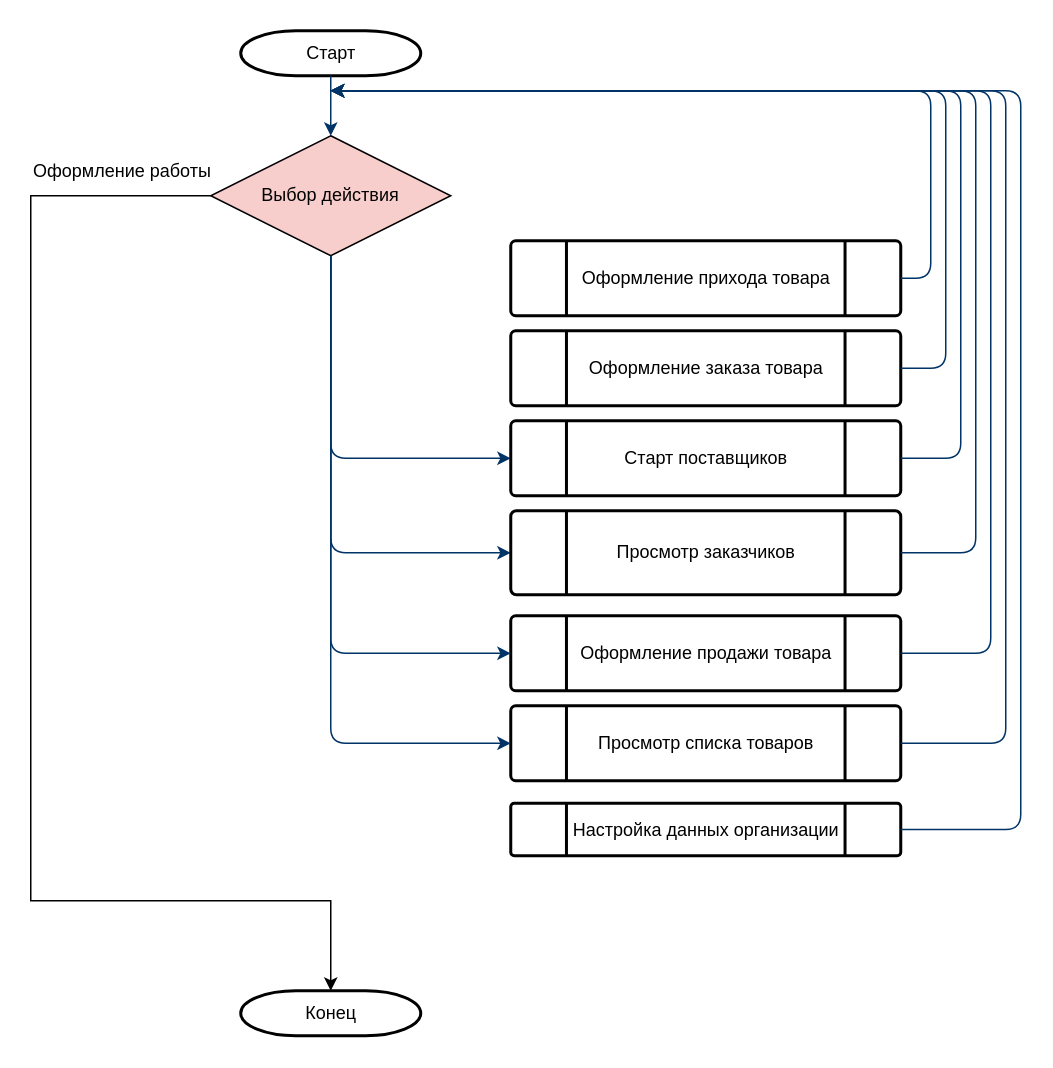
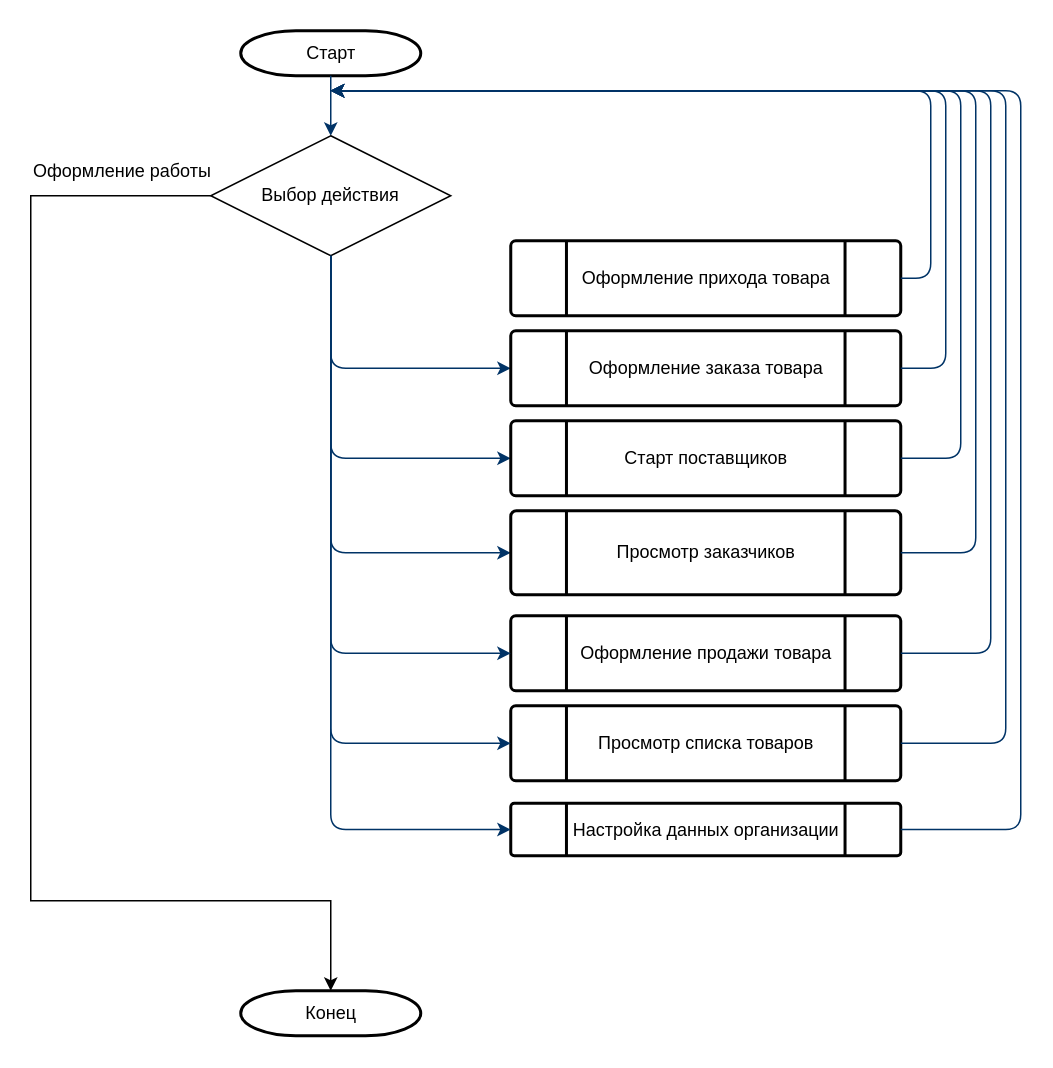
node "Выбор действия": fillcolor #f8cecc -> #ffffff
edge "Выбор действия" -> "Оформление заказа товара": added
edge "Выбор действия" -> "Настройка данных организации": added
